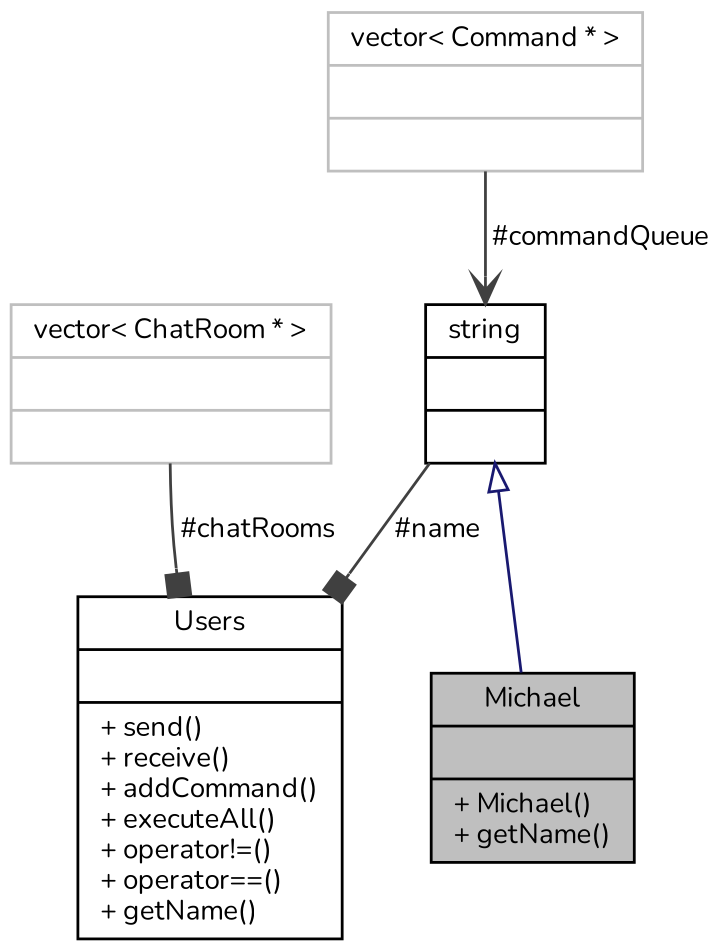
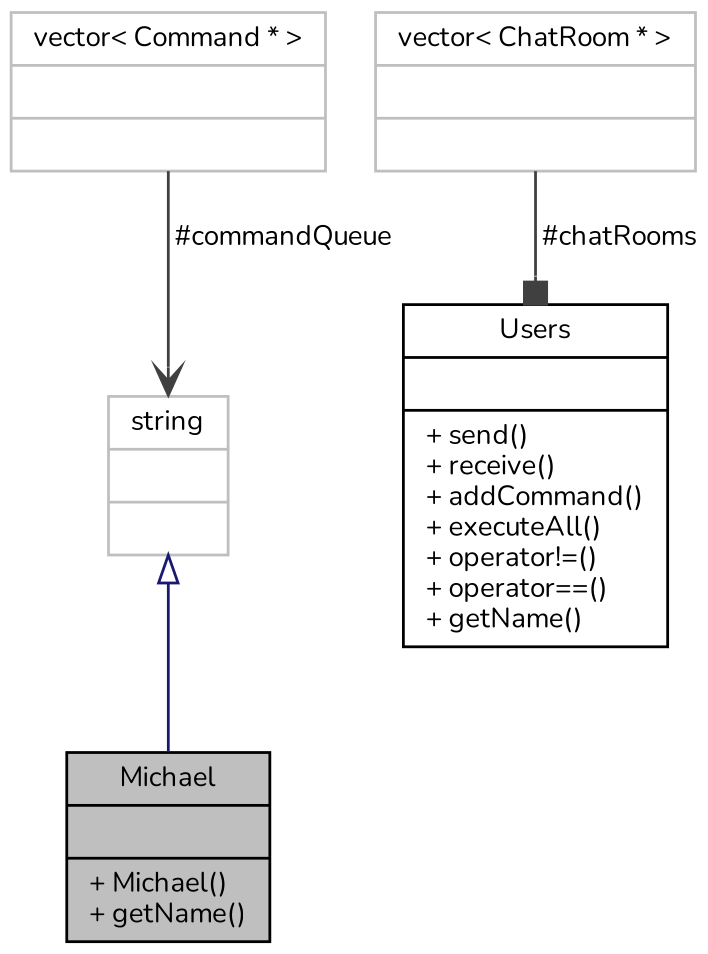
node "string": color black -> grey75
edge "string" -> "Users": removed, label "#name"
